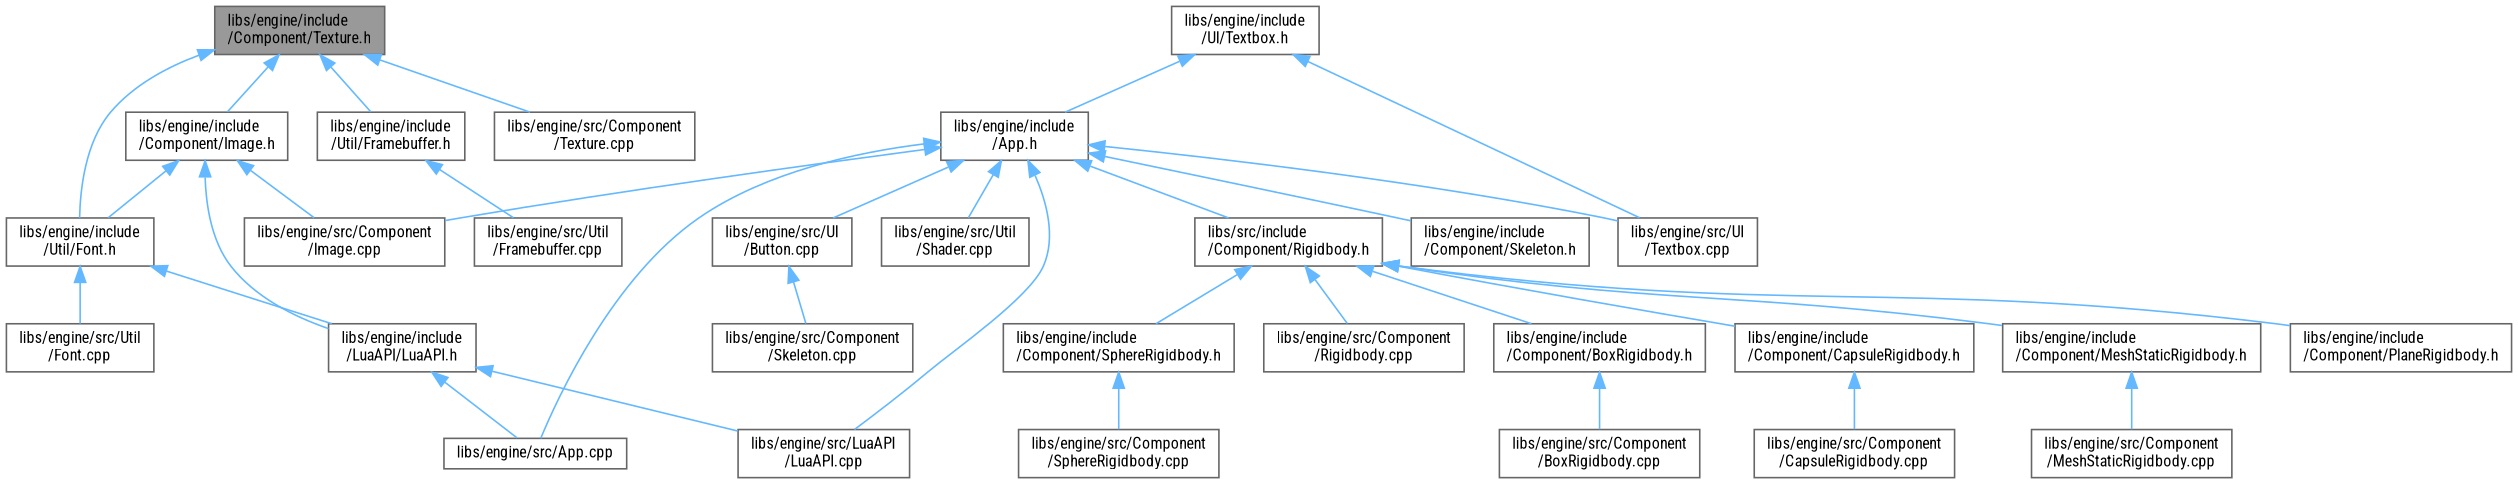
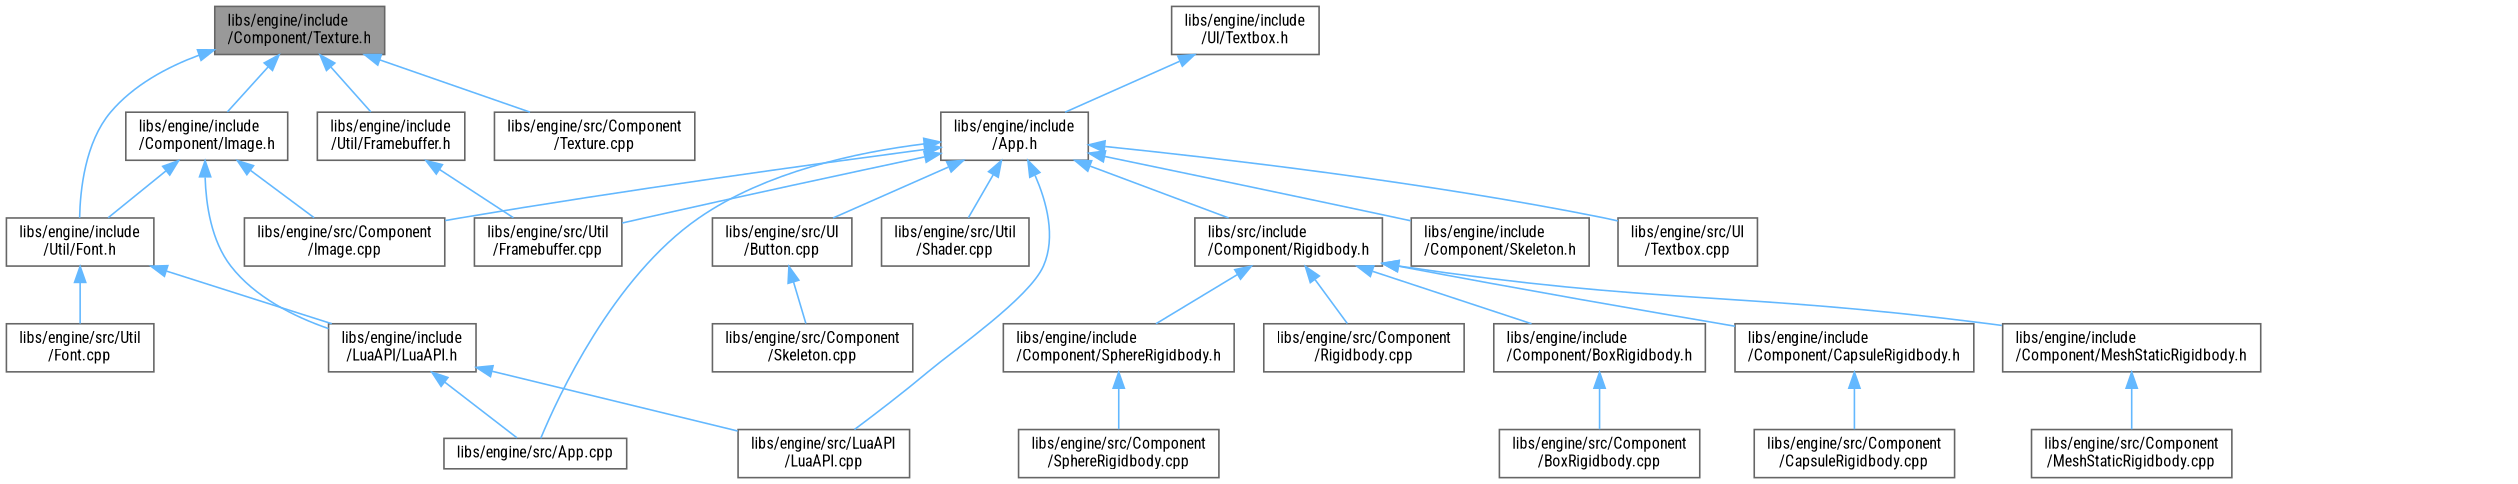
edge "libs/engine/src/UI /Textbox.cpp" -> "libs/engine/include /UI/Textbox.h": removed
edge "libs/engine/src/Util /Framebuffer.cpp" -> "libs/engine/include /App.h": added
node "libs/engine/include /Component/PlaneRigidbody.h": removed
